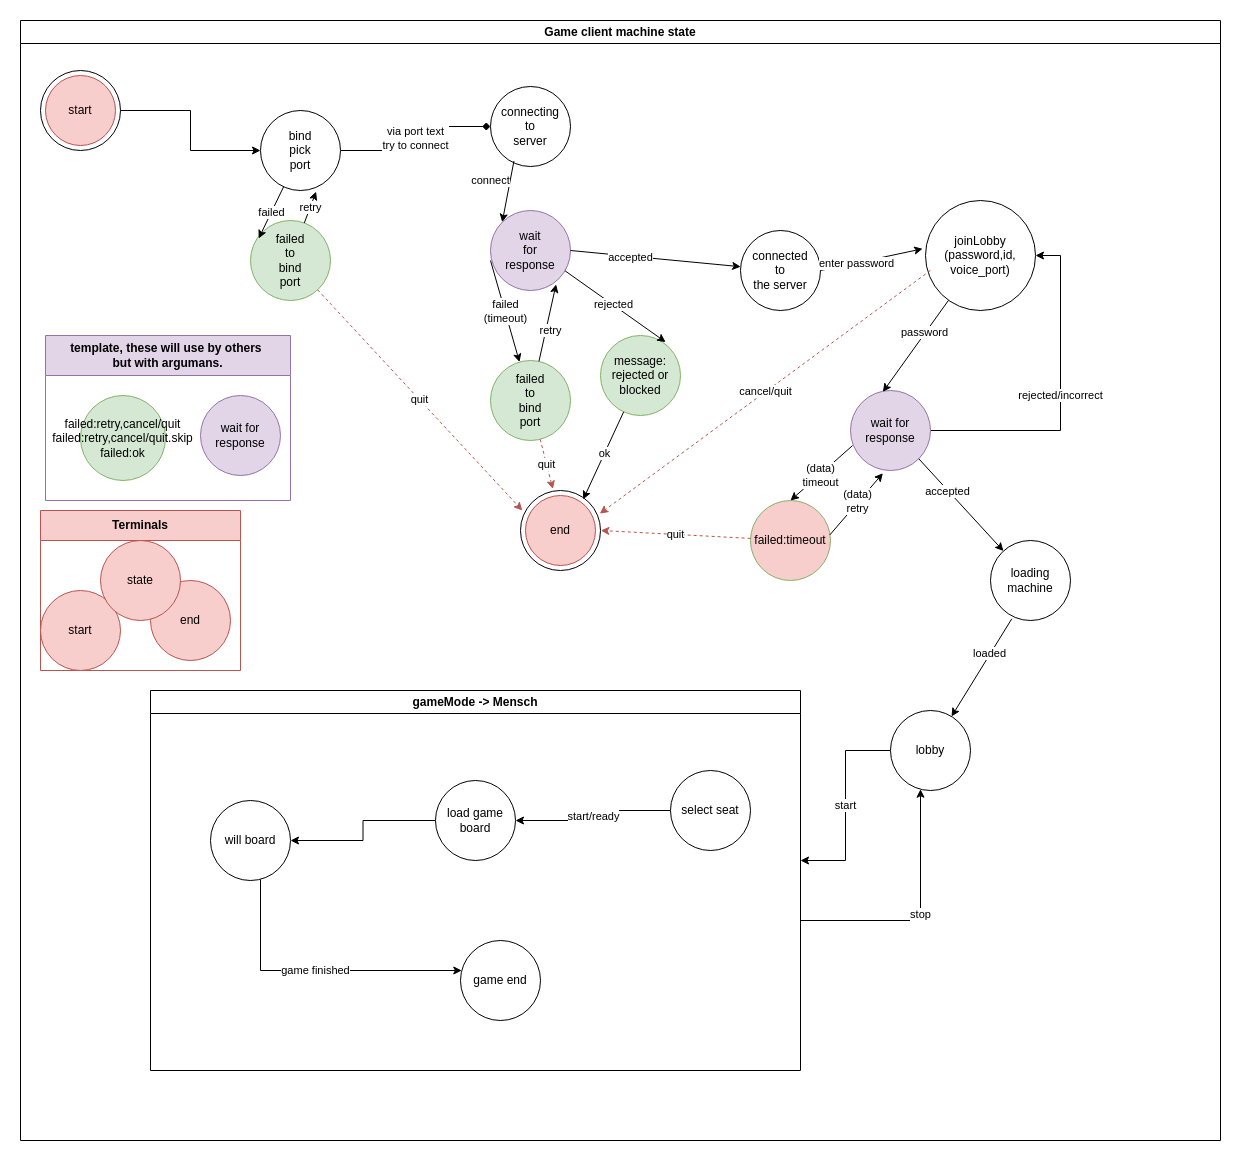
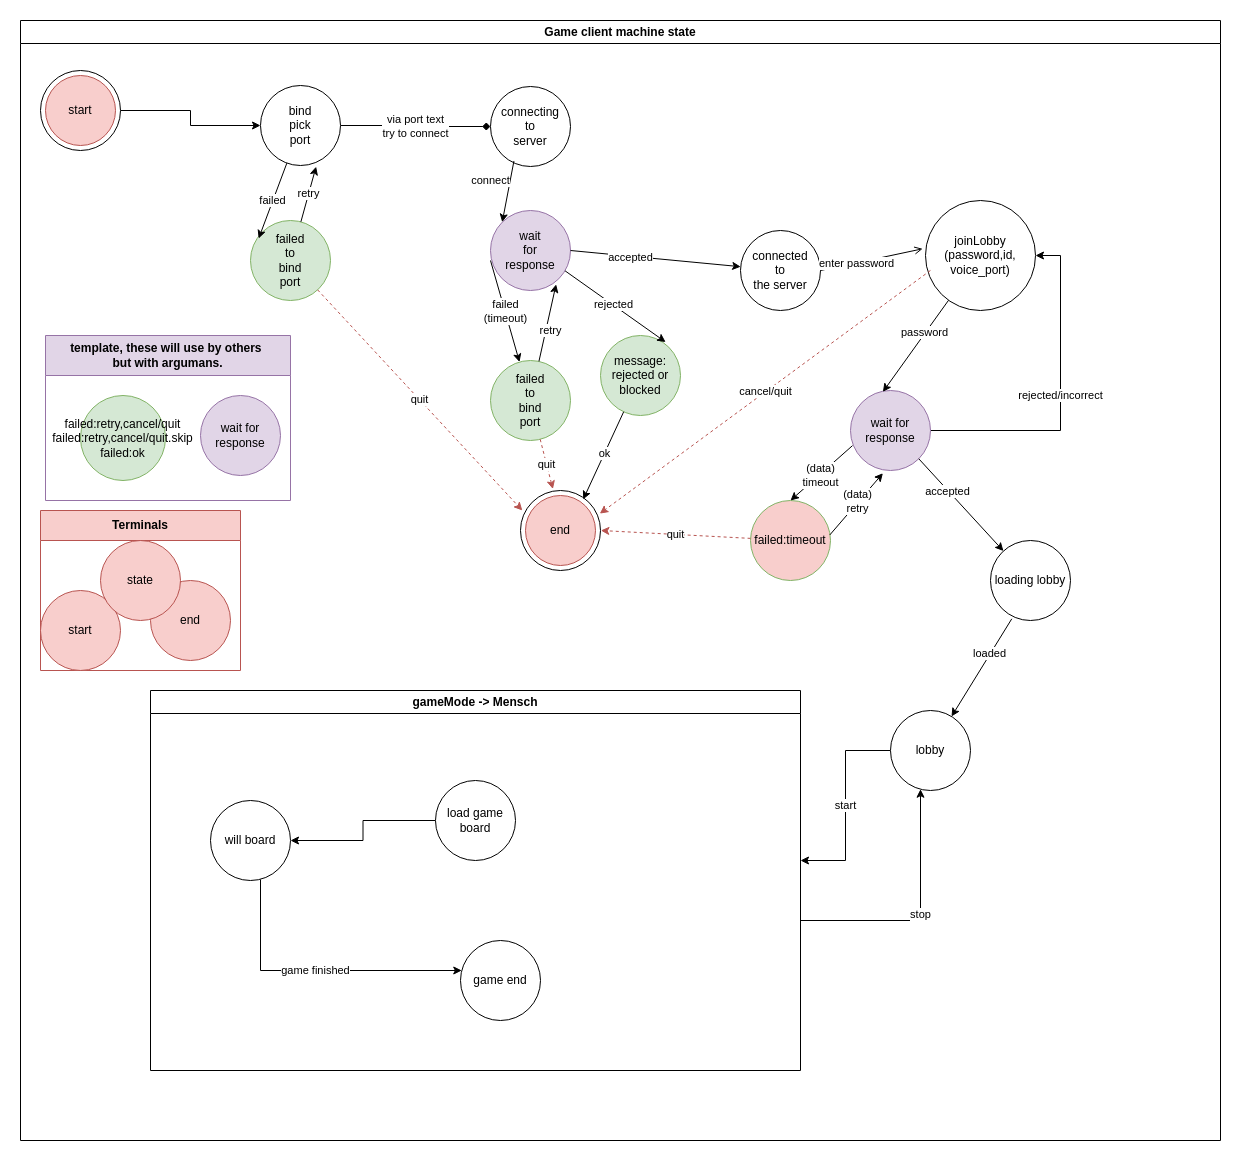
node "bind pick port": moved (301, 151) -> (301, 126)
edge "connected to the server" -> "joinLobby (password,id, voice_port)": arrowhead classic -> open
node "loading machine": label "loading machine" -> "loading lobby"
node "select seat": removed
edge "select seat" -> "load game board": removed, label "start/ready"
